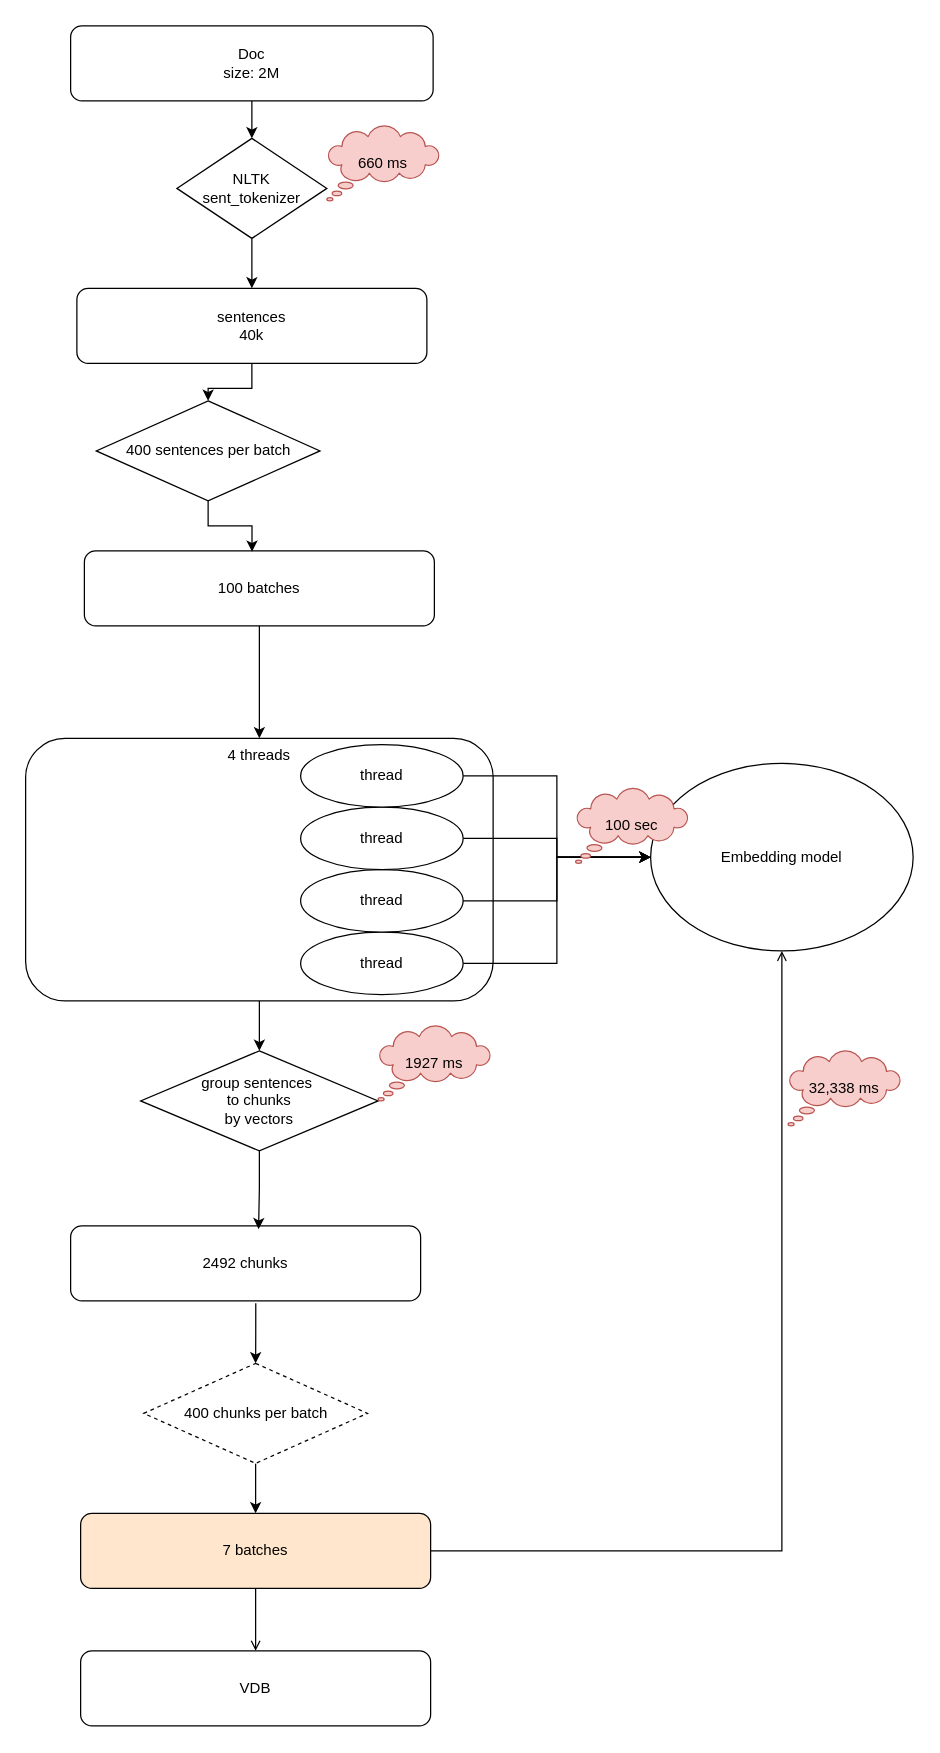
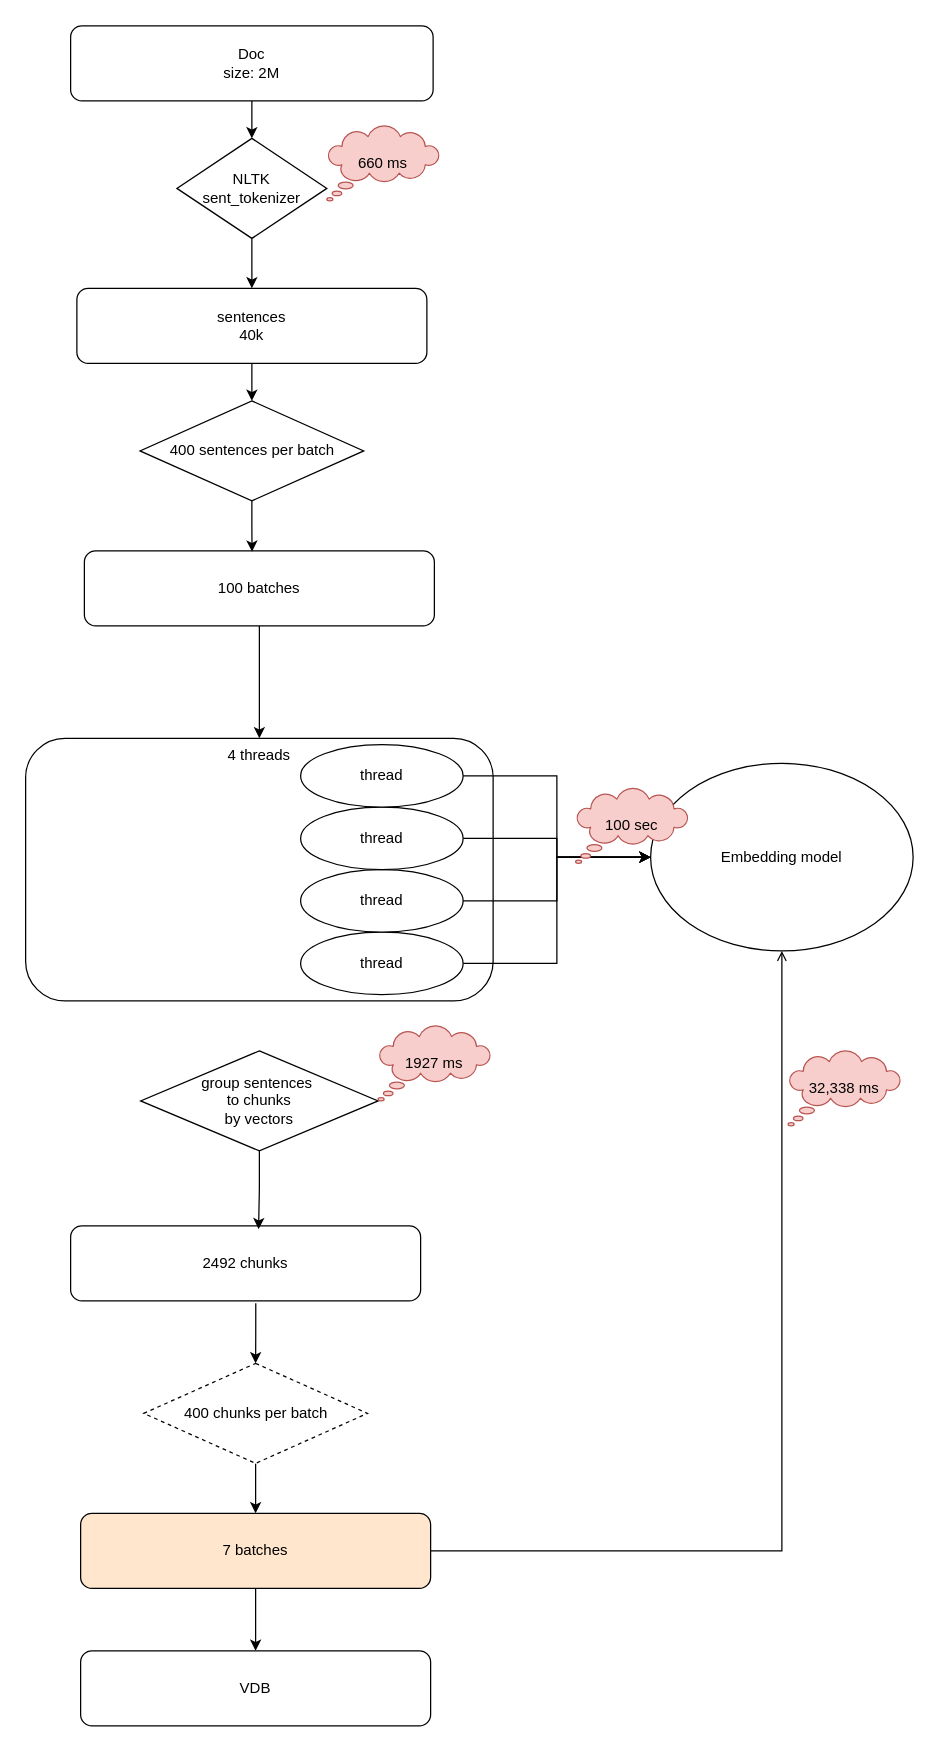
node "400 sentences per batch": moved (208, 451) -> (252, 451)
edge "4 threads" -> "group sentences to chunks by vectors": removed
edge "7 batches" -> "VDB": arrowhead open -> classic
